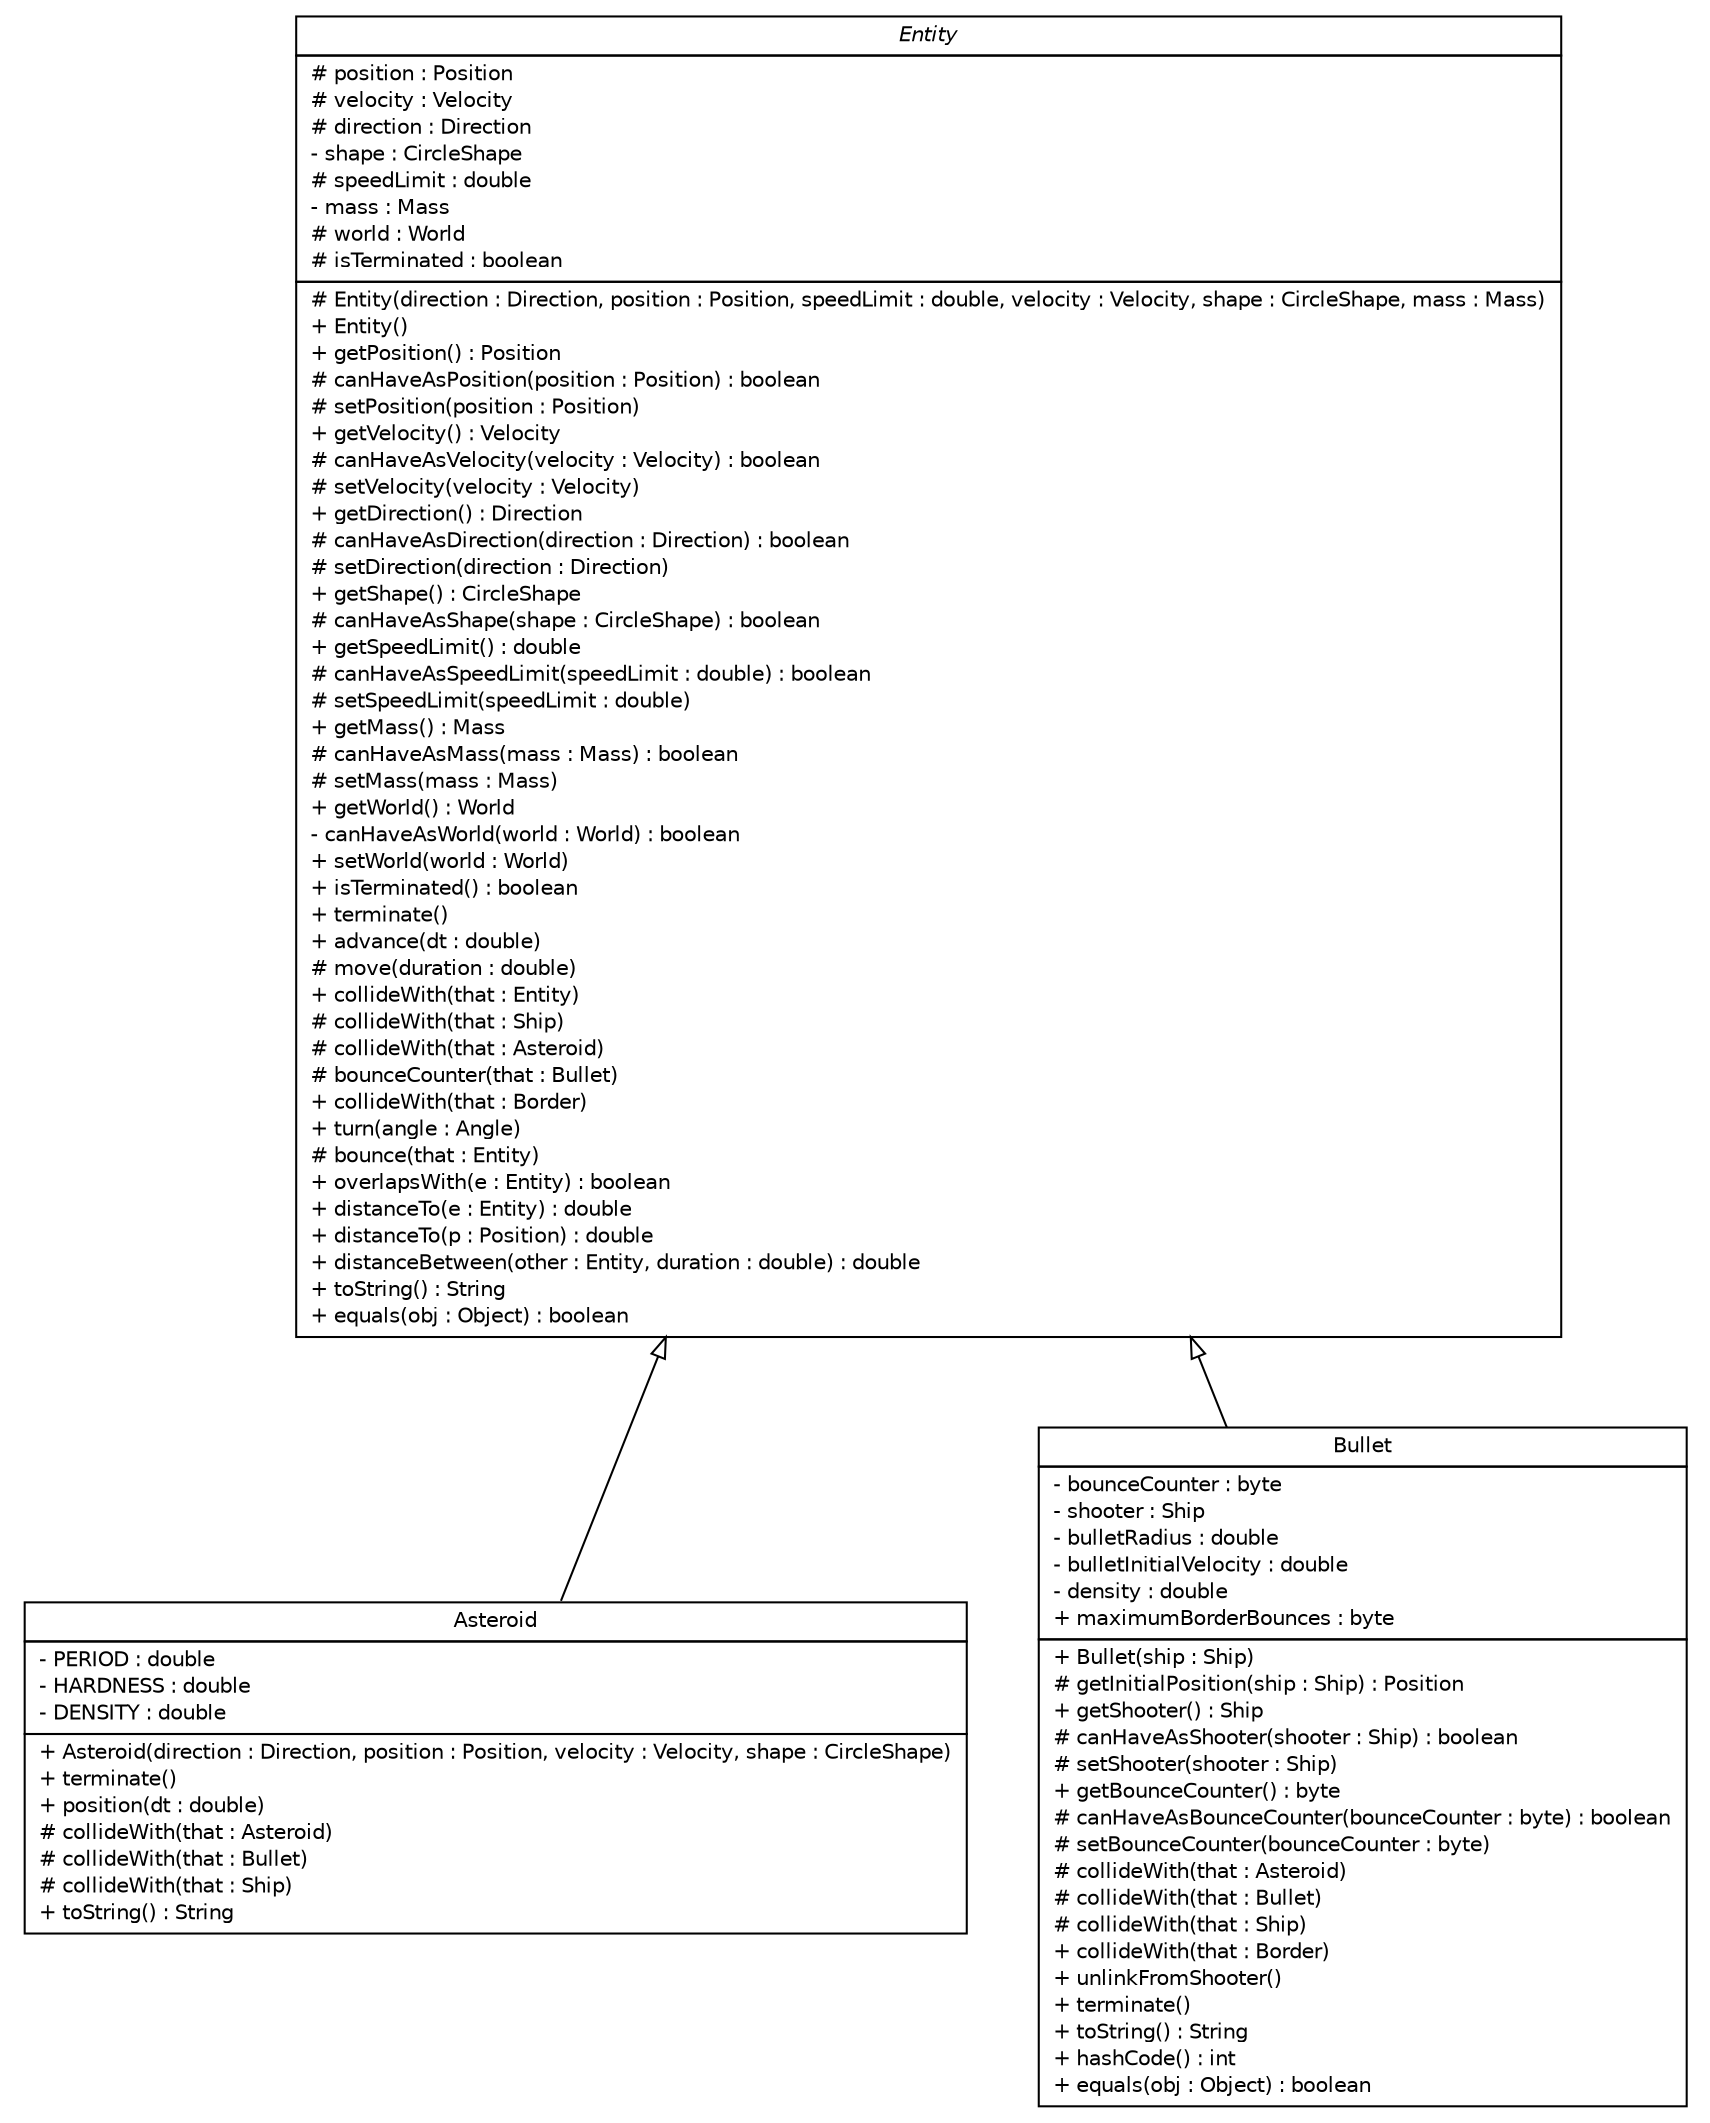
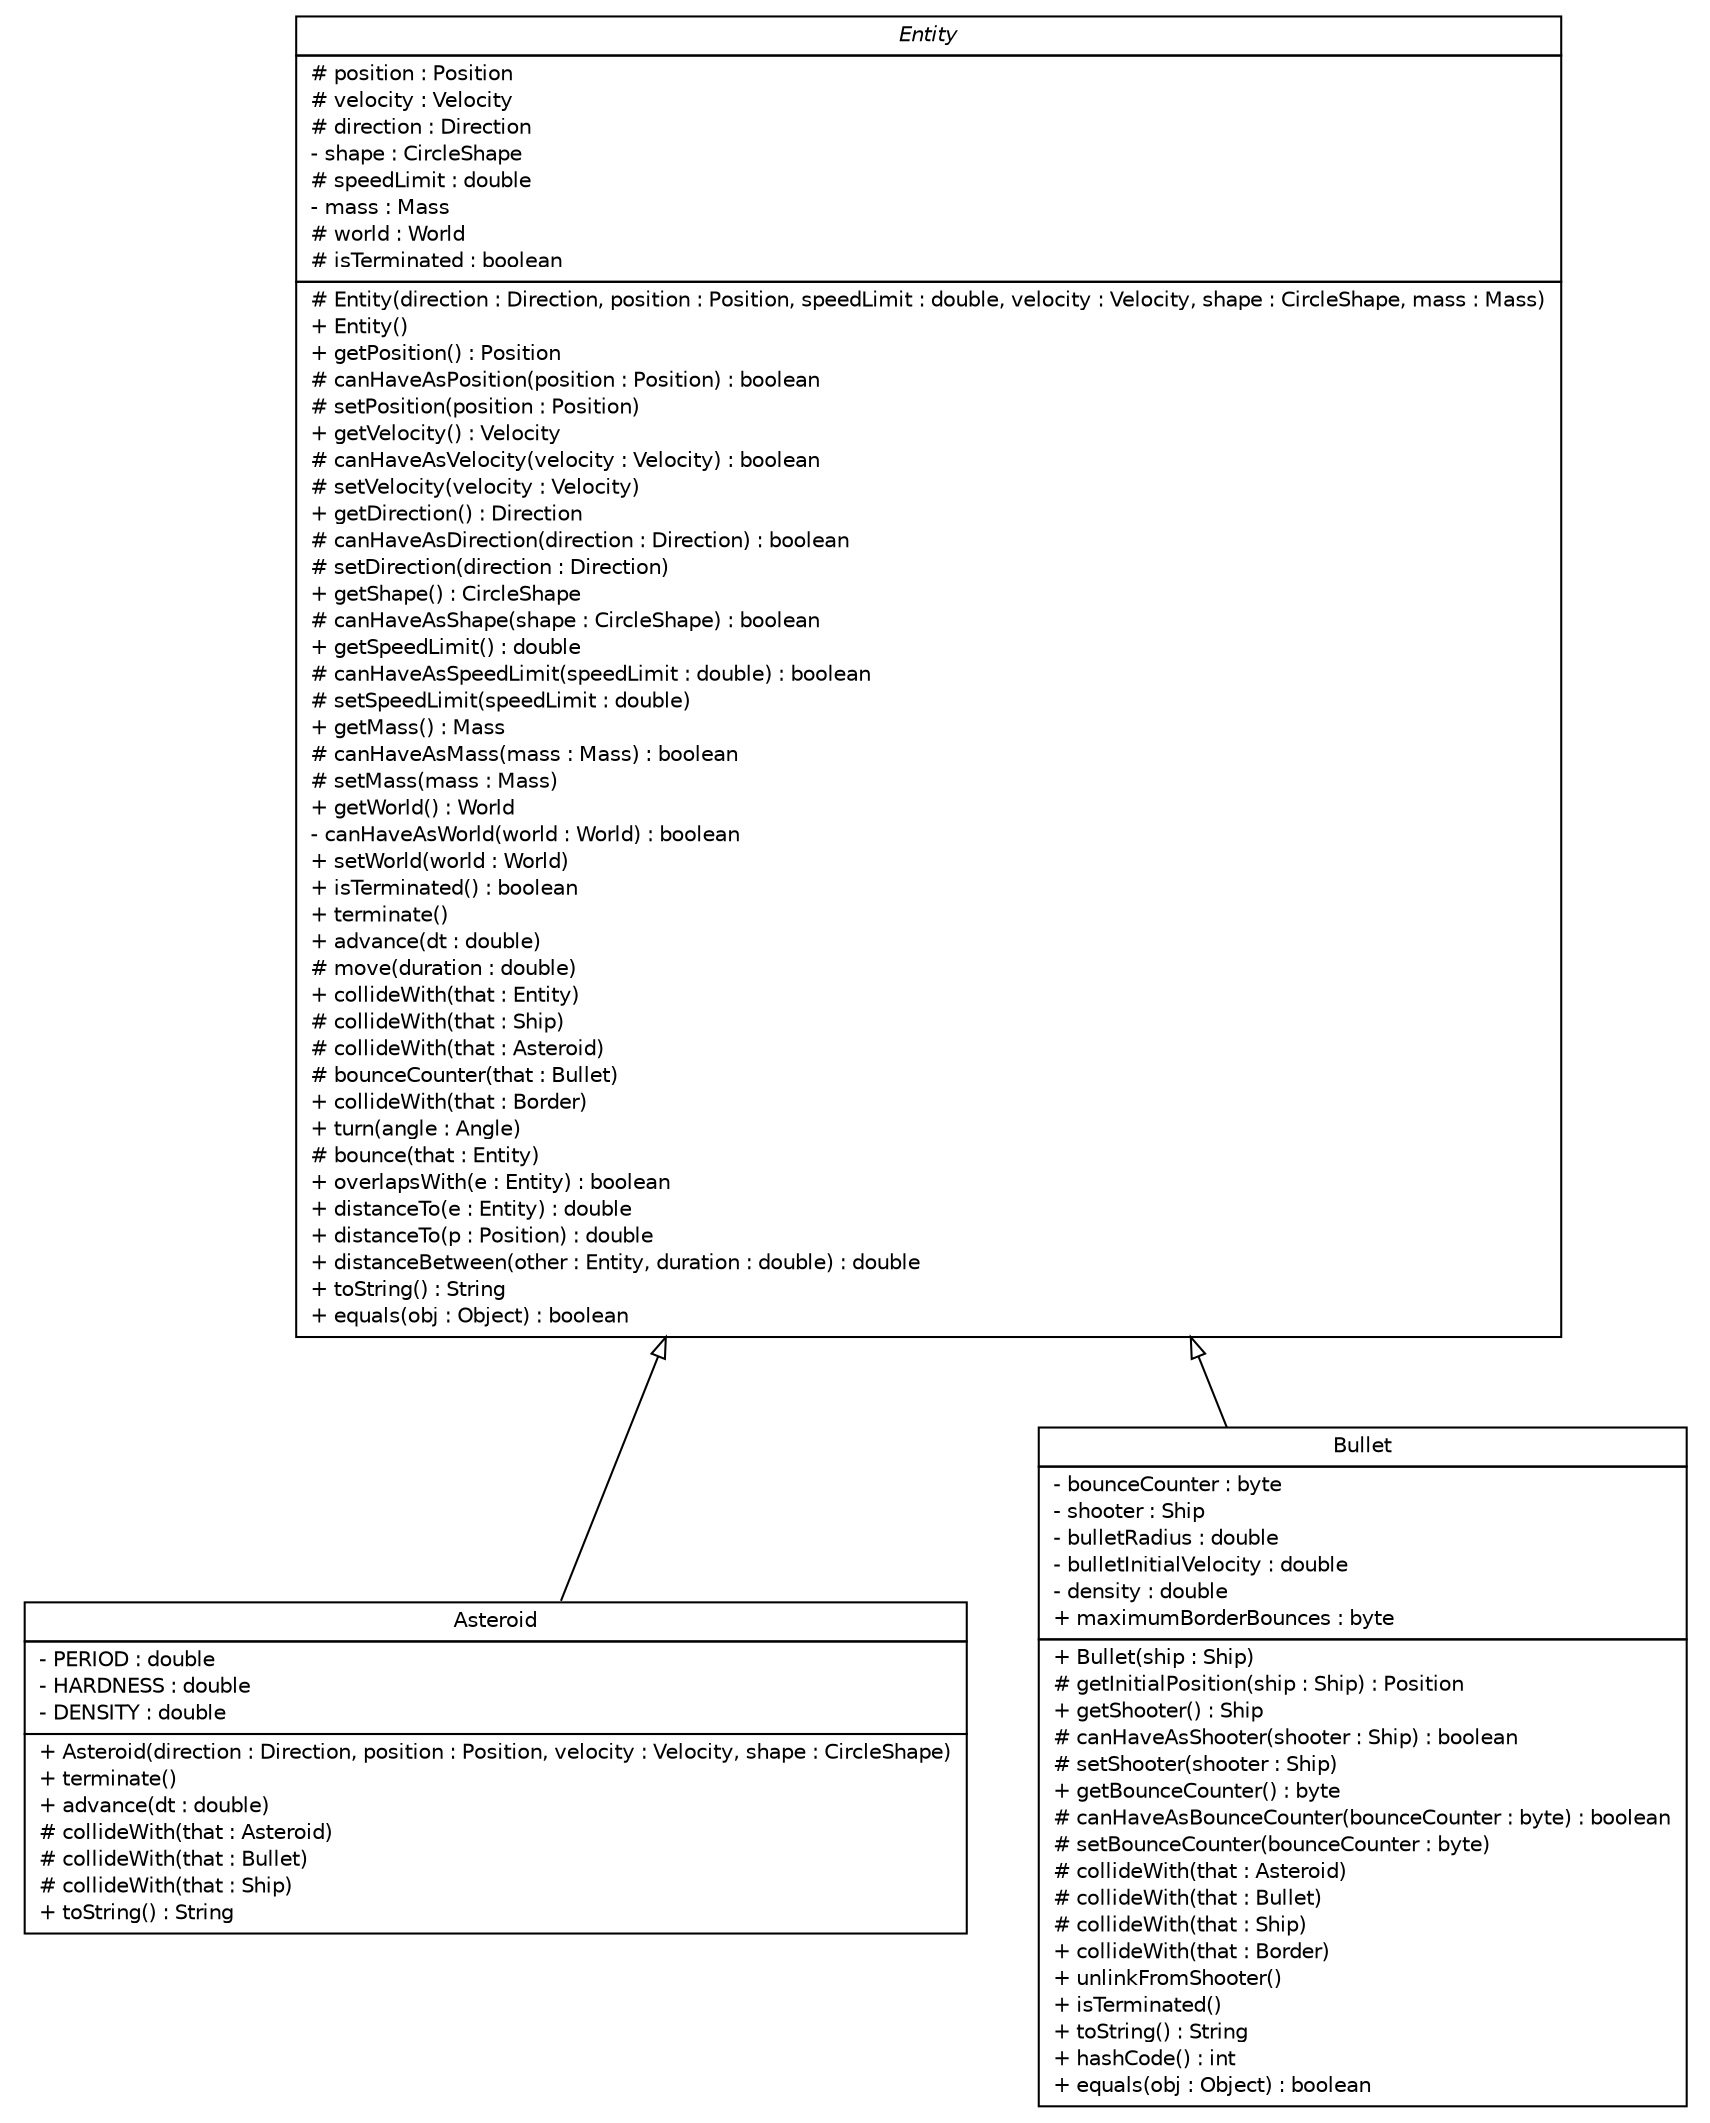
node "Asteroid": text "+ position(dt : double)" -> "+ advance(dt : double)"
node "Bullet": text "+ terminate()" -> "+ isTerminated()"
